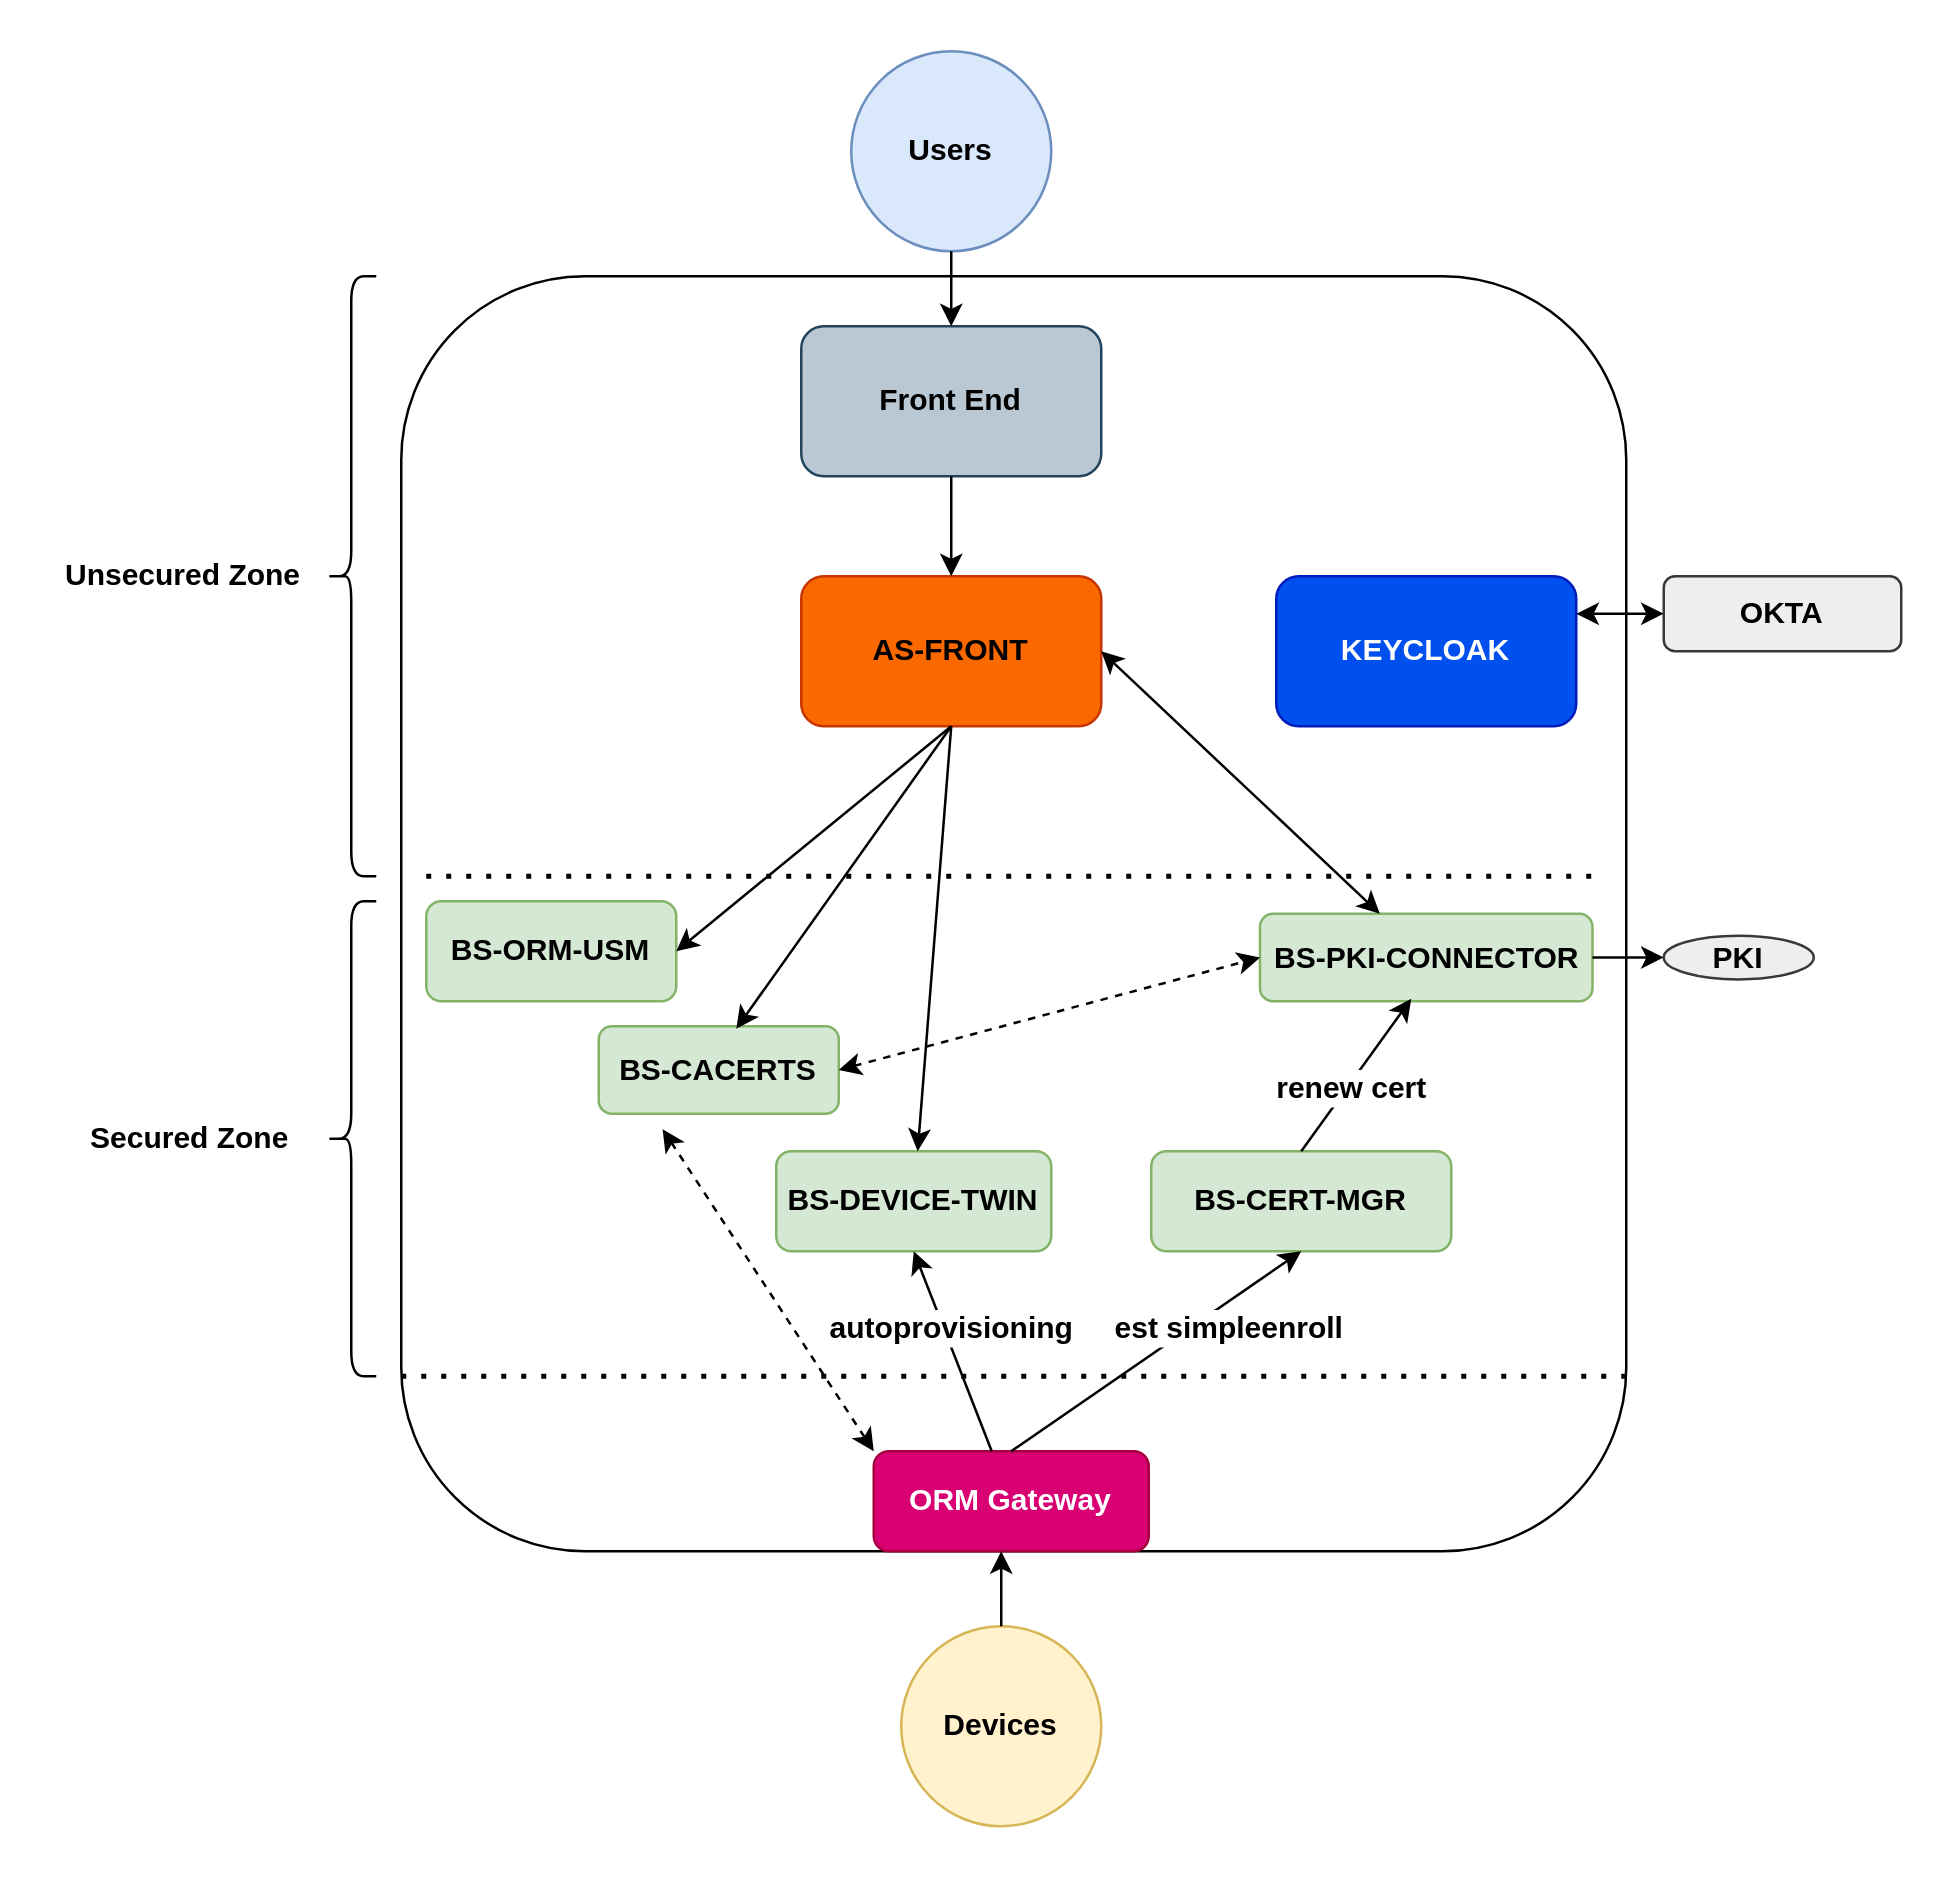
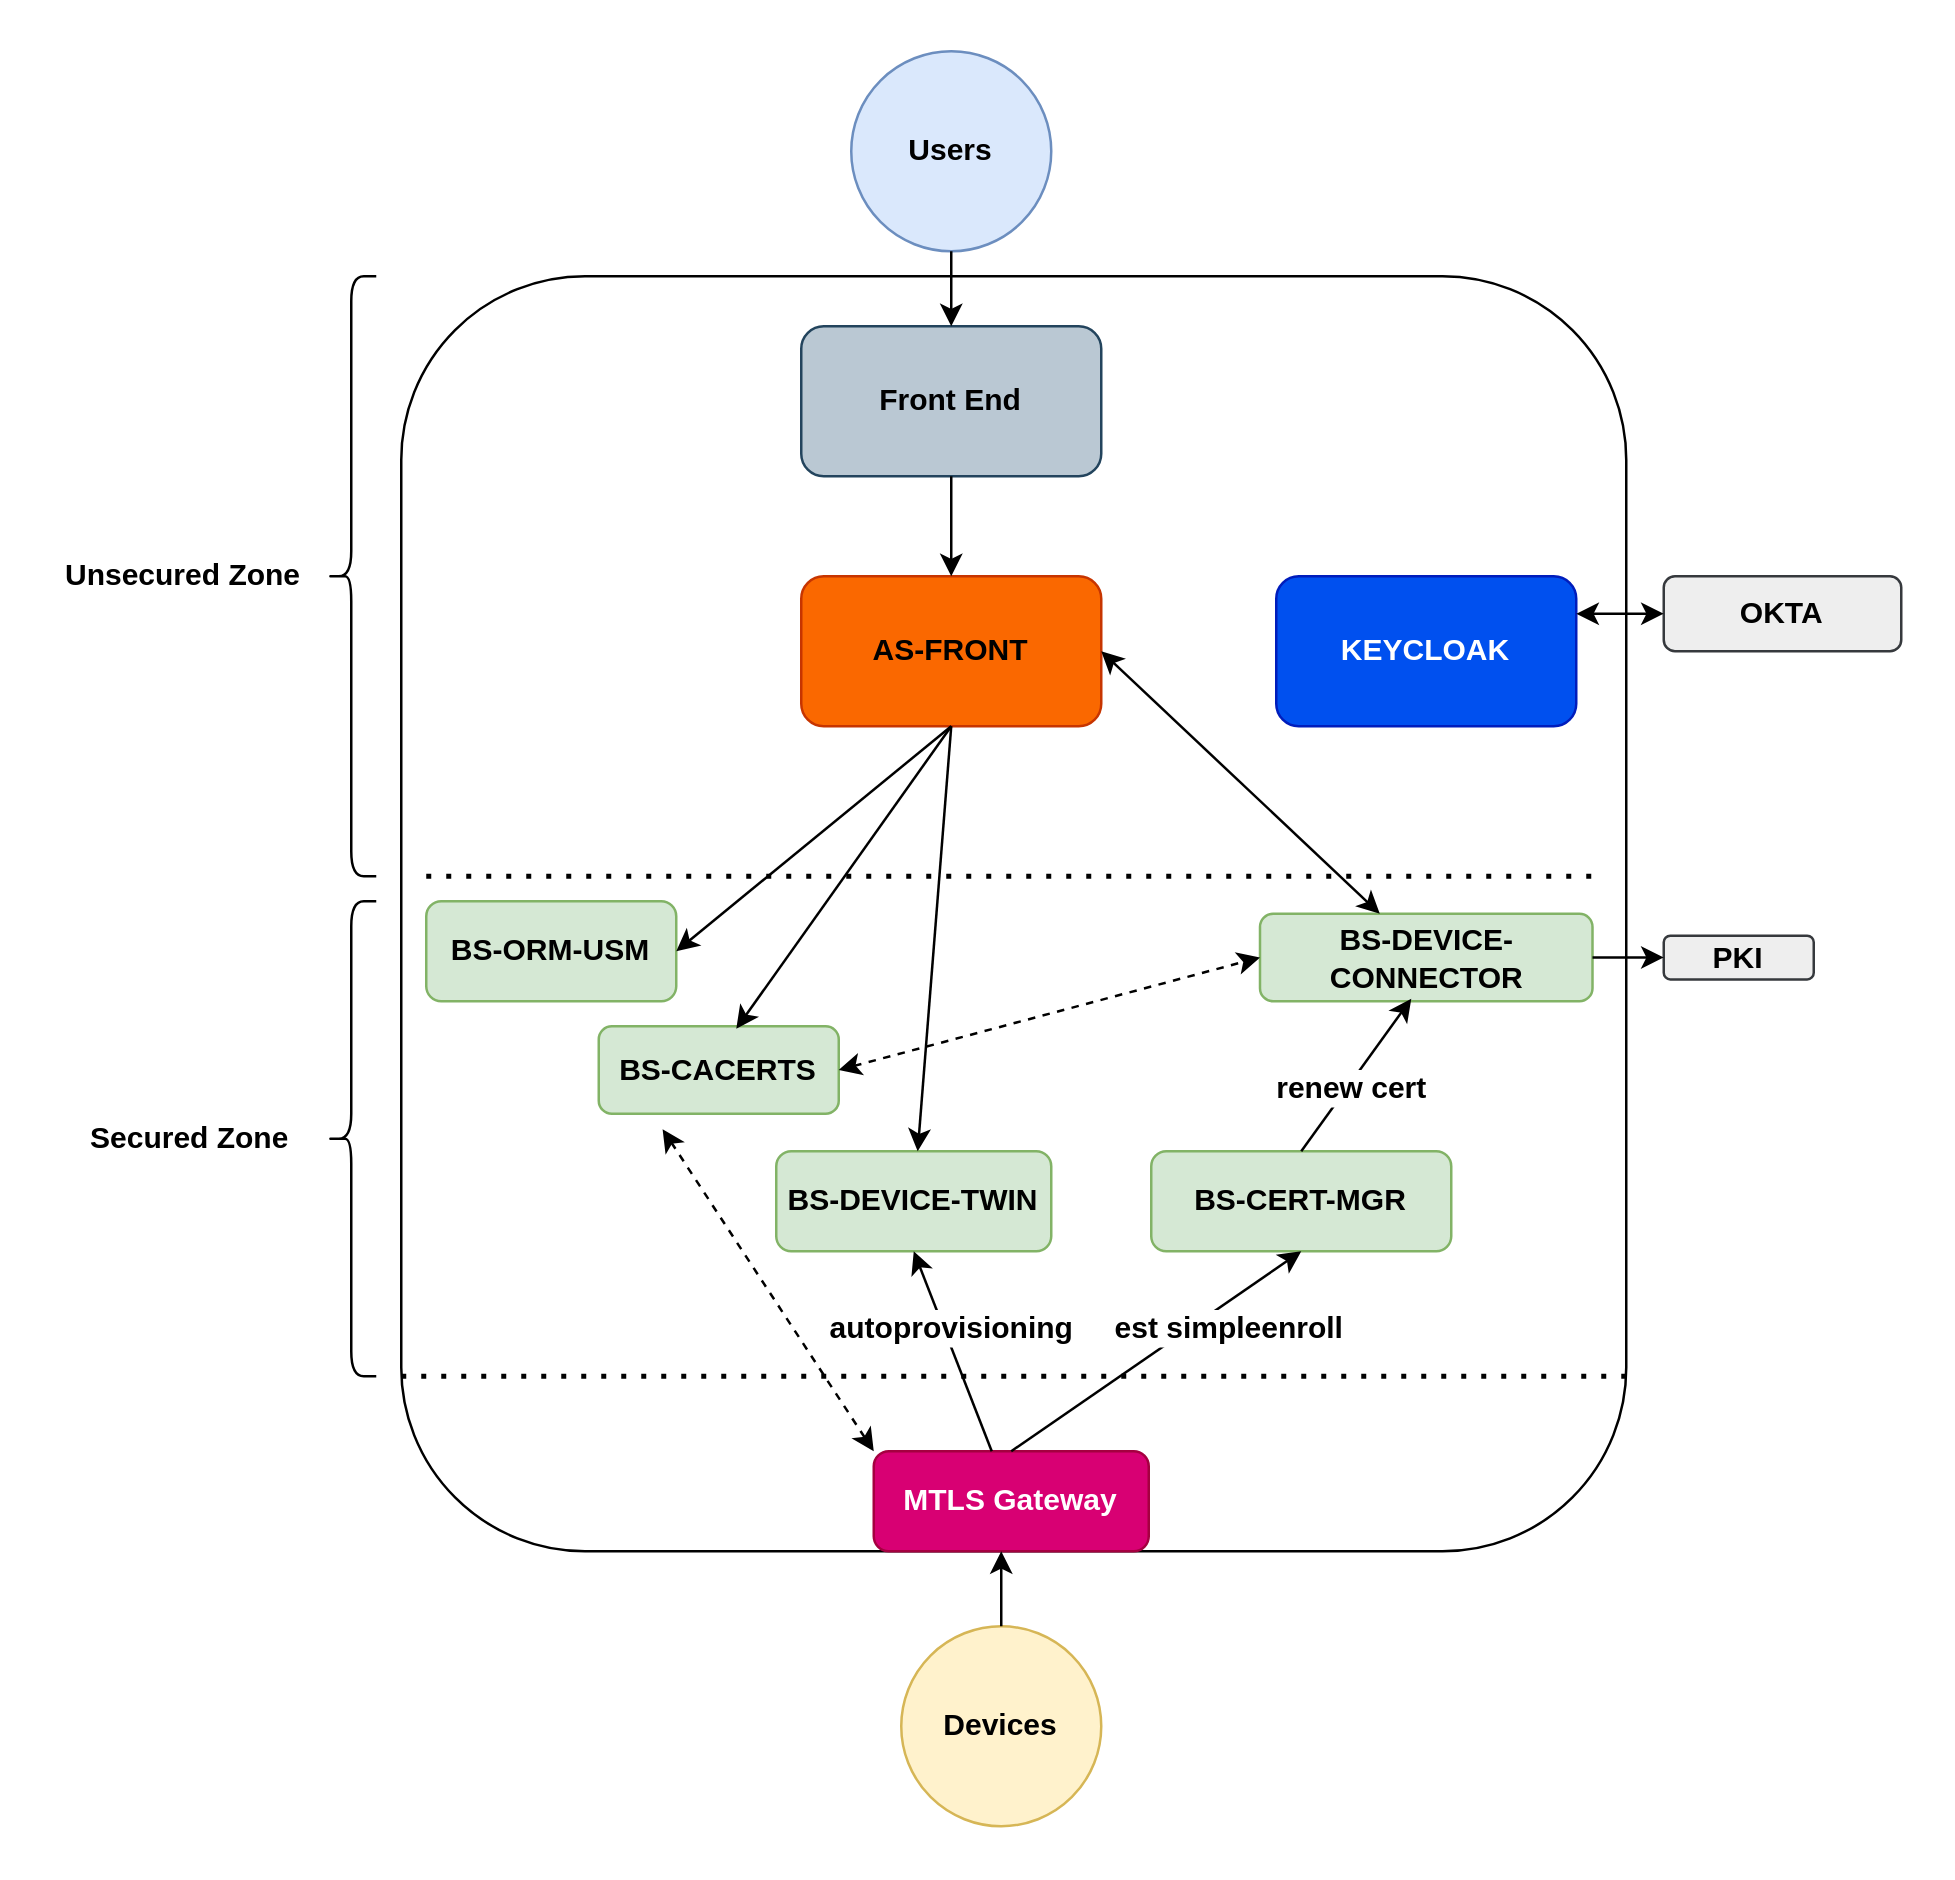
node "PKI": shape ellipse -> rounded rectangle
node "BS-PKI-CONNECTOR": label "BS-PKI-CONNECTOR" -> "BS-DEVICE-CONNECTOR"
node "ORM Gateway": label "ORM Gateway" -> "MTLS Gateway"
